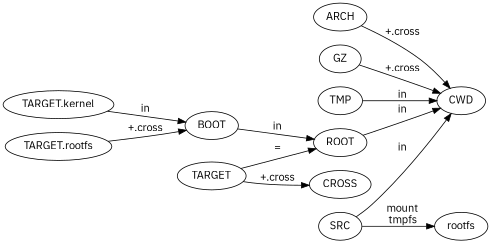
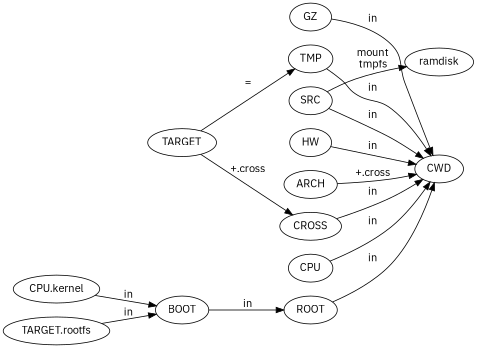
edge "GZ" -> "CWD": label "+.cross" -> "in"
node "TARGET.kernel": label "TARGET.kernel" -> "CPU.kernel"
edge "TARGET.rootfs" -> "BOOT": label "+.cross" -> "in"
node "HW": added
edge "TARGET" -> "ROOT": now "TARGET" -> "TMP"
edge "CROSS" -> "CWD": added, label "in"
node "rootfs": label "rootfs" -> "ramdisk"
node "CPU": added
